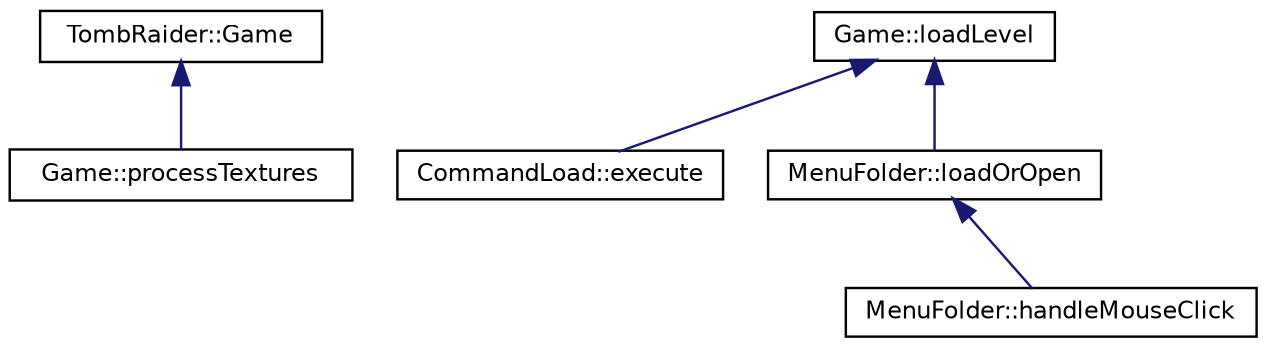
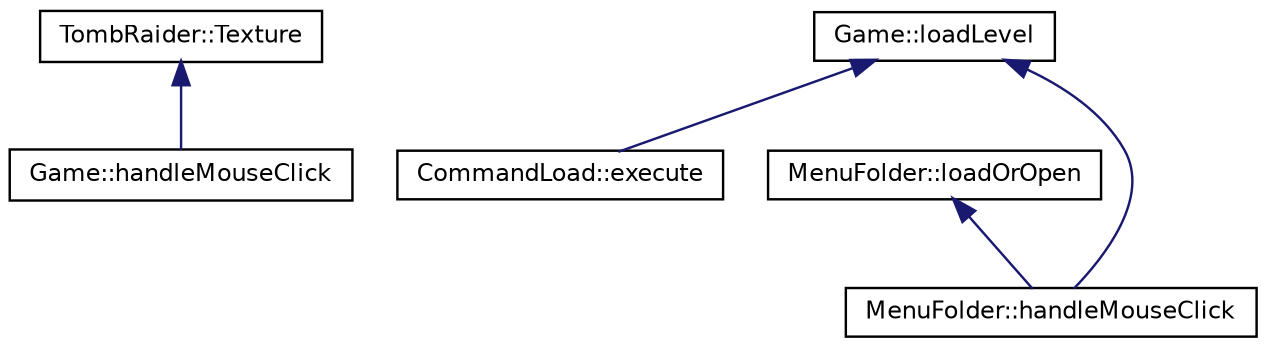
node "TombRaider::Game": label "TombRaider::Game" -> "TombRaider::Texture"
edge "MenuFolder::loadOrOpen" -> "Game::loadLevel": now "MenuFolder::handleMouseClick" -> "Game::loadLevel"
node "Game::processTextures": label "Game::processTextures" -> "Game::handleMouseClick"
